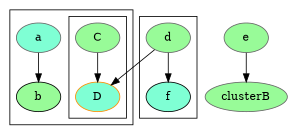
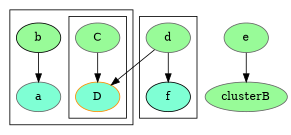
edge "a" -> "b": reversed
